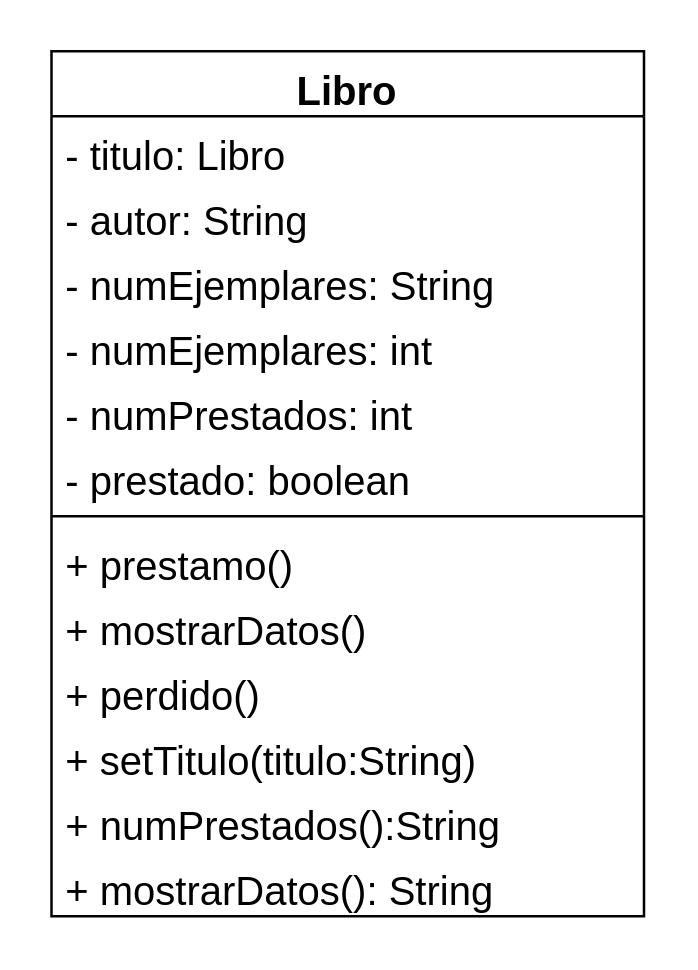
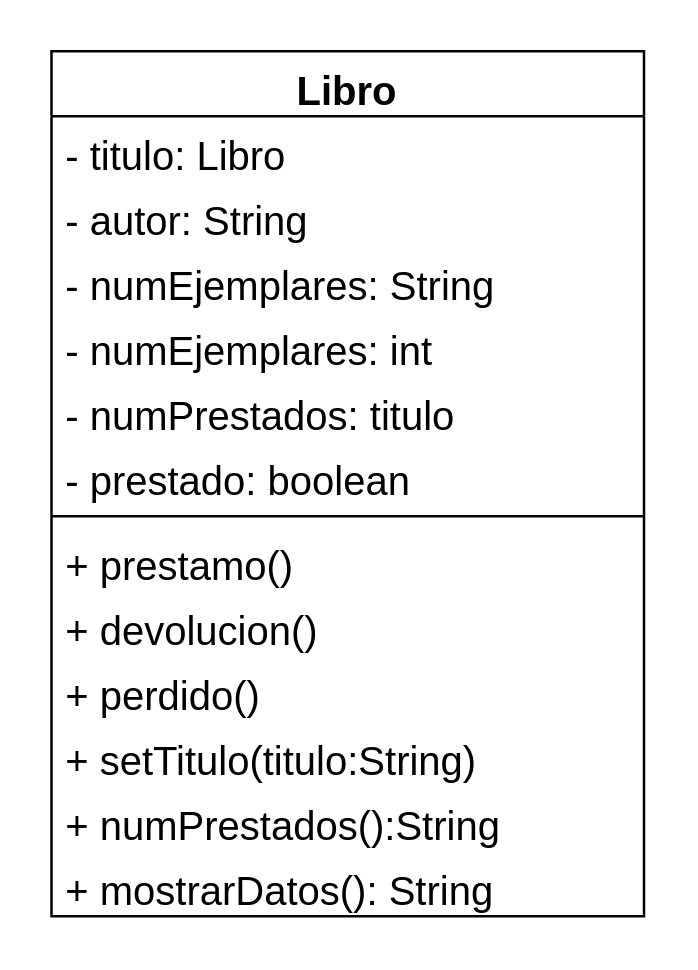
node "- numPrestados: int": label "- numPrestados: int" -> "- numPrestados: titulo"
node "+ mostrarDatos()": label "+ mostrarDatos()" -> "+ devolucion()"
